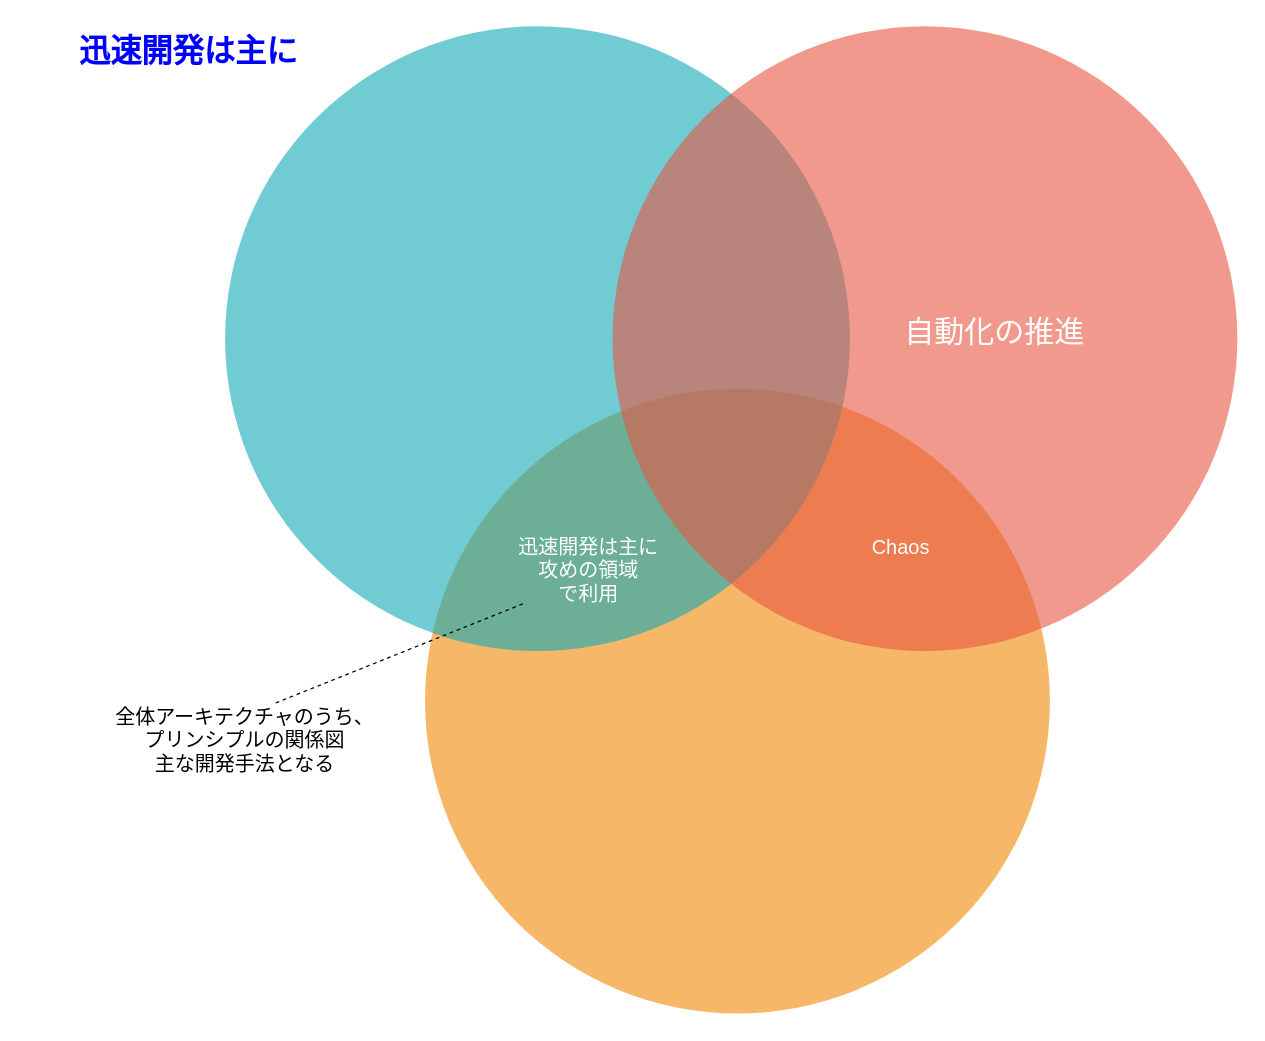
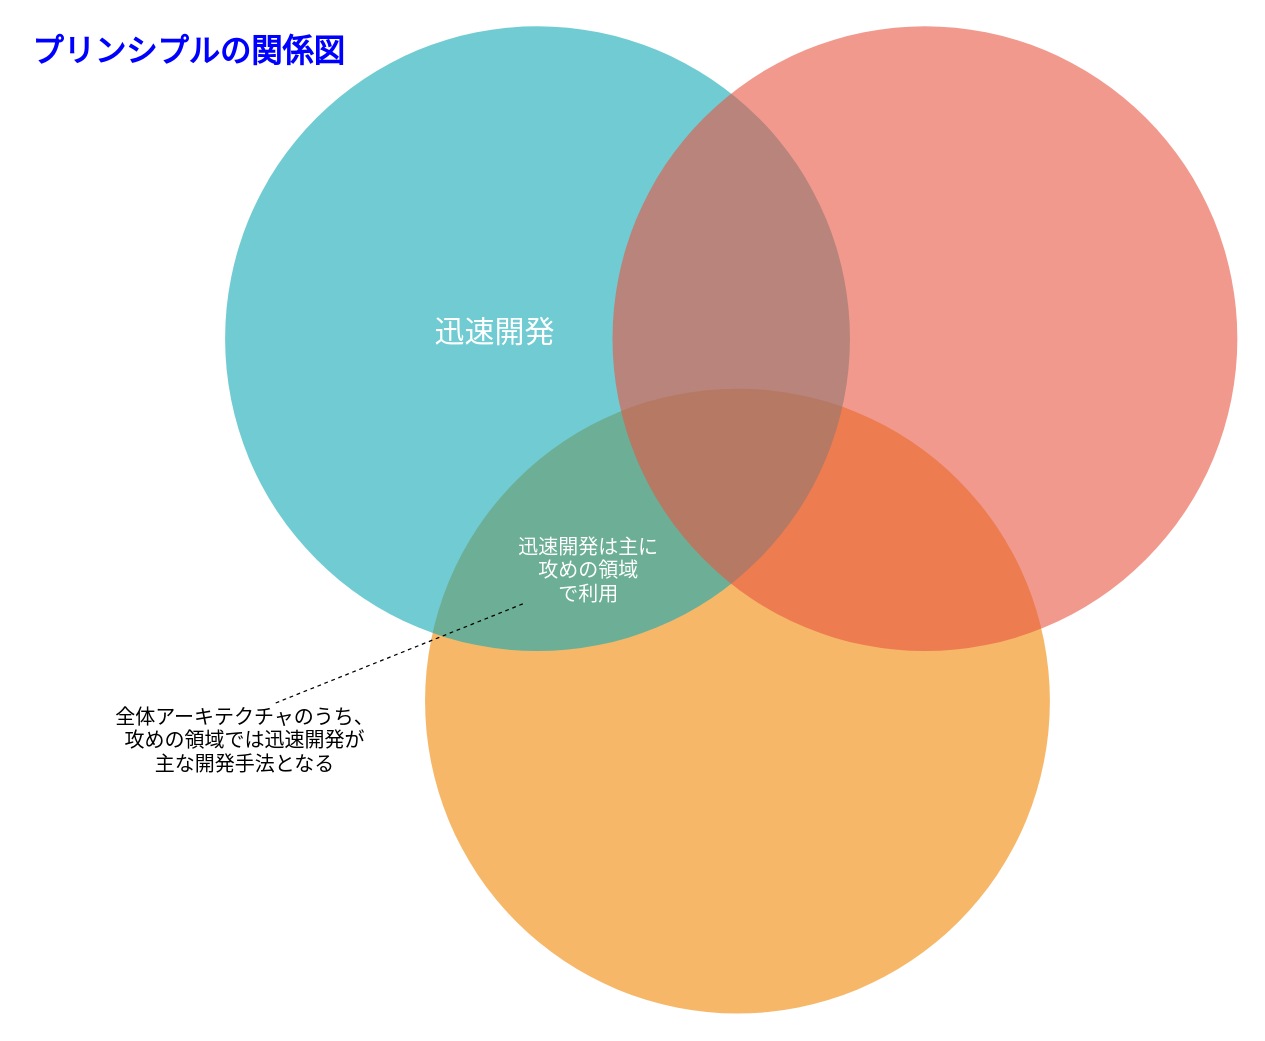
node "迅速開発は主に": label "迅速開発は主に" -> "プリンシプルの関係図"
node "迅速開発": added
node "自動化の推進": removed
node "Chaos": removed
node "全体アーキテクチャのうち、 プリンシプルの関係図 主な開発手法となる": label "全体アーキテクチャのうち、 プリンシプルの関係図 主な開発手法となる" -> "全体アーキテクチャのうち、 攻めの領域では迅速開発が 主な開発手法となる"
